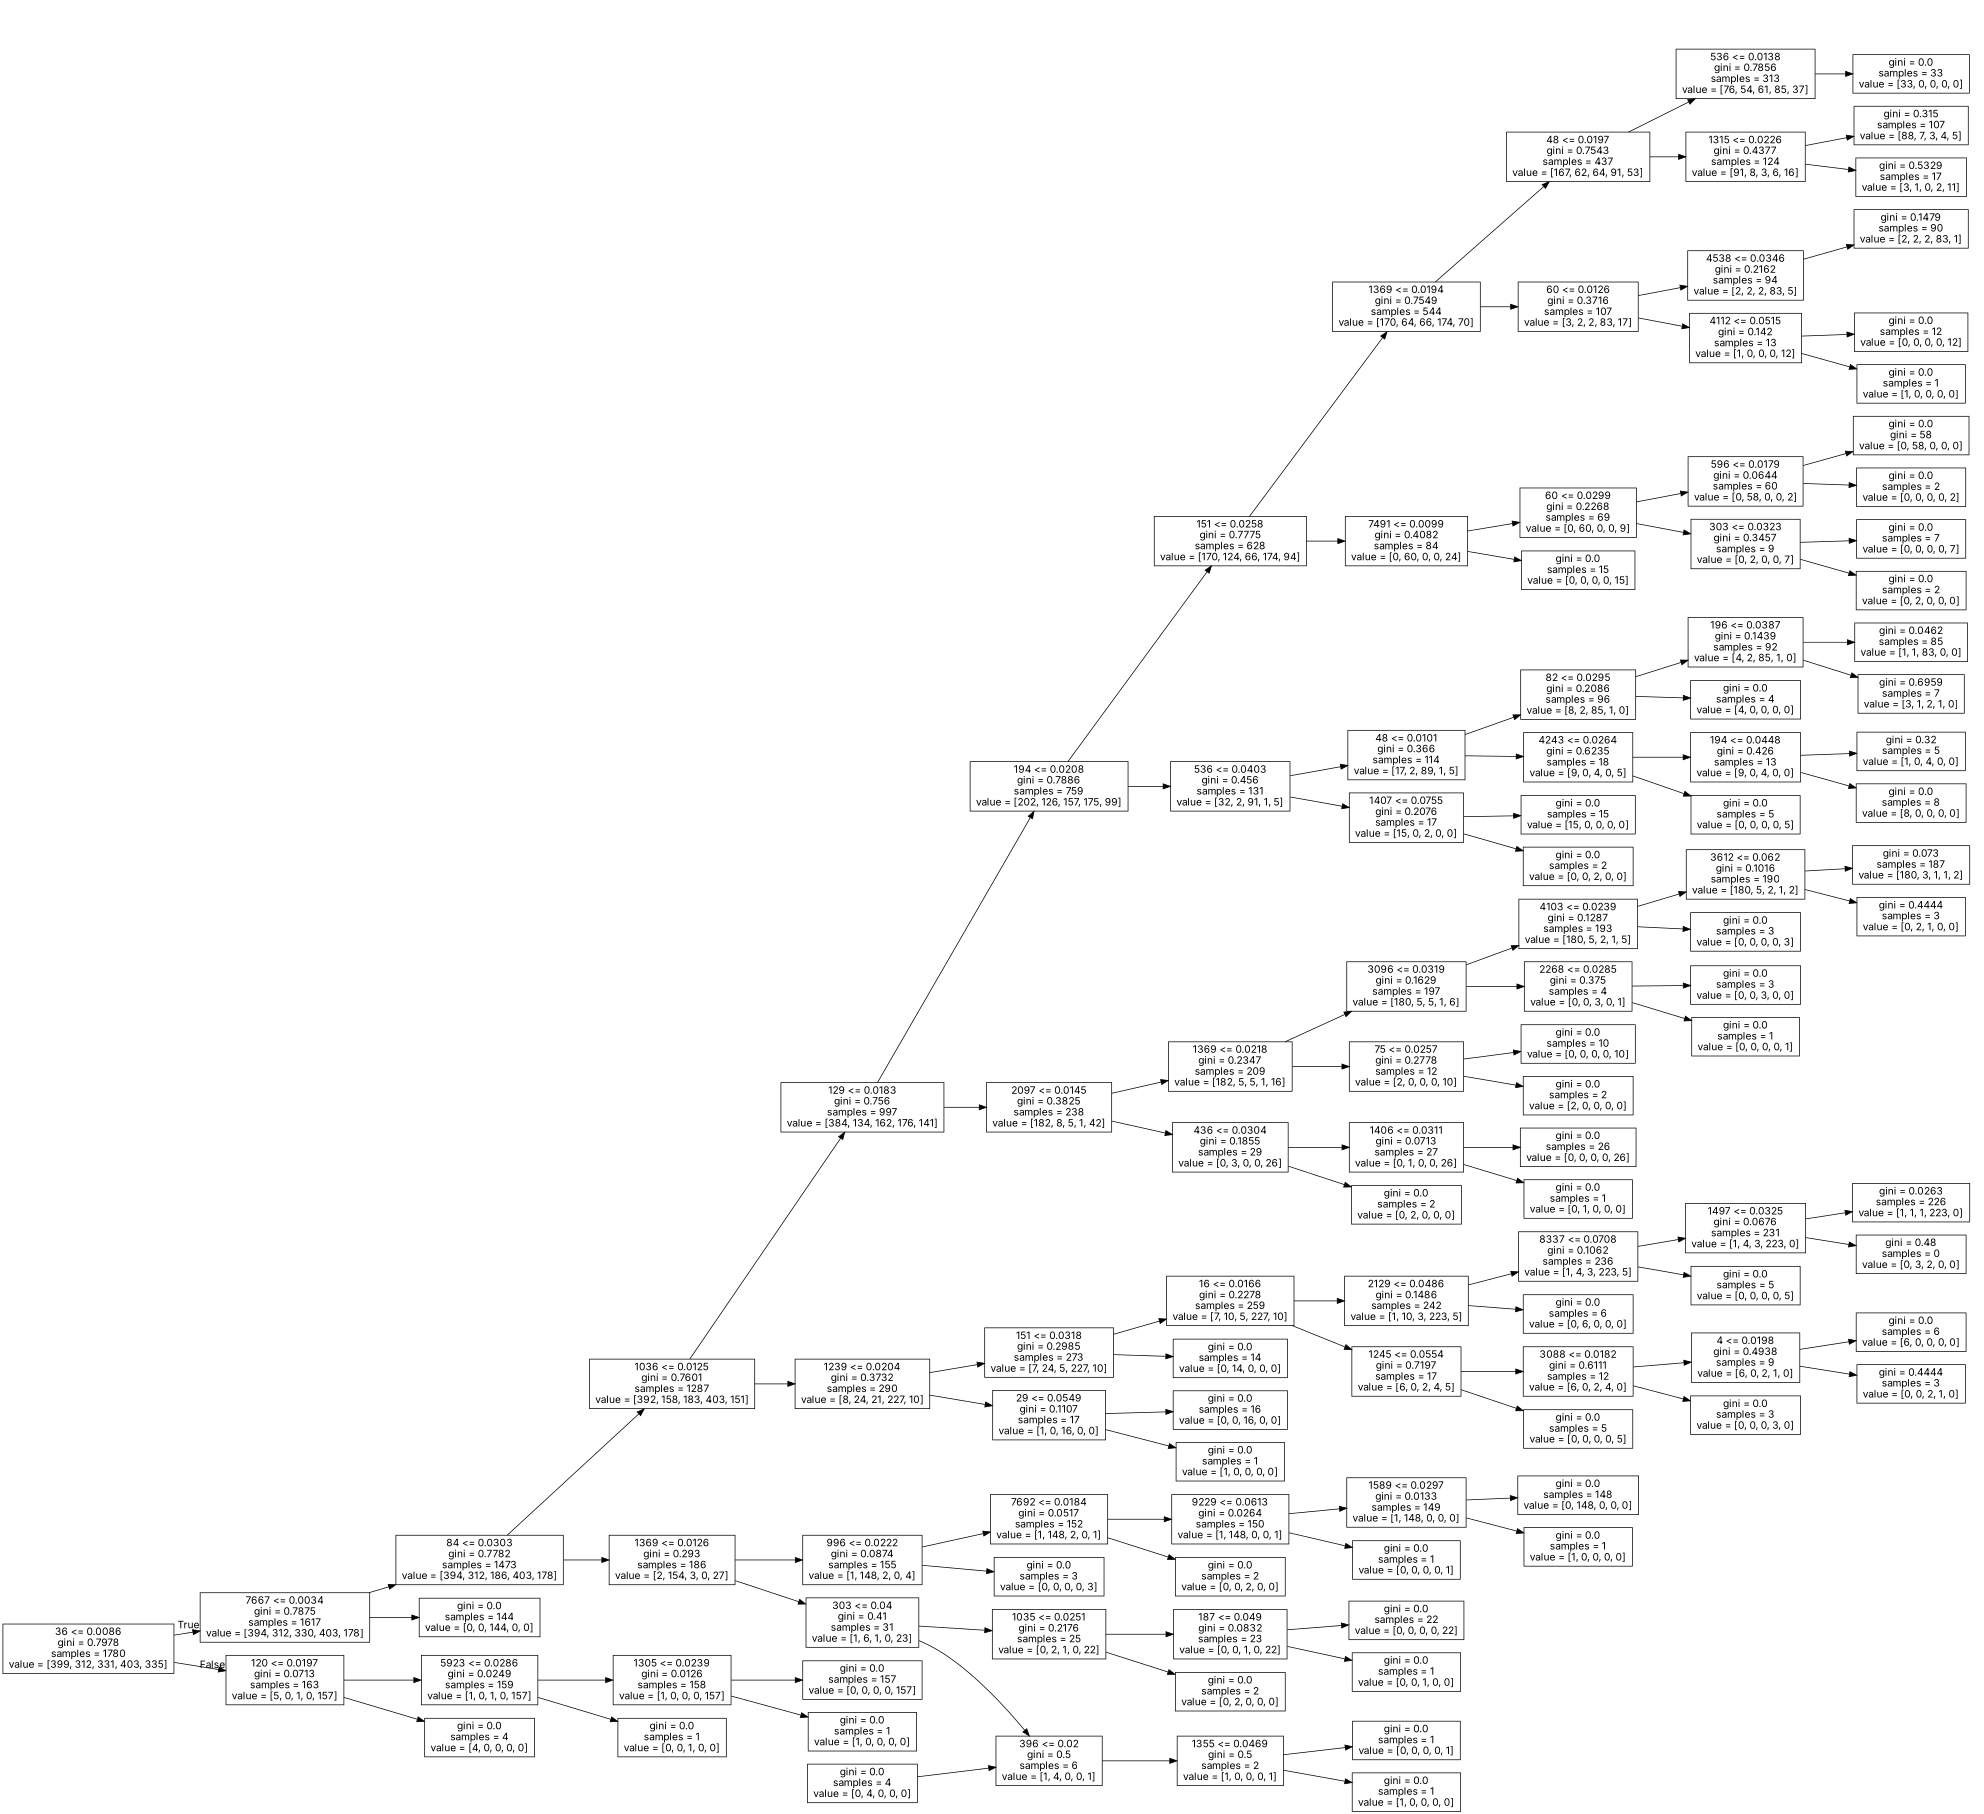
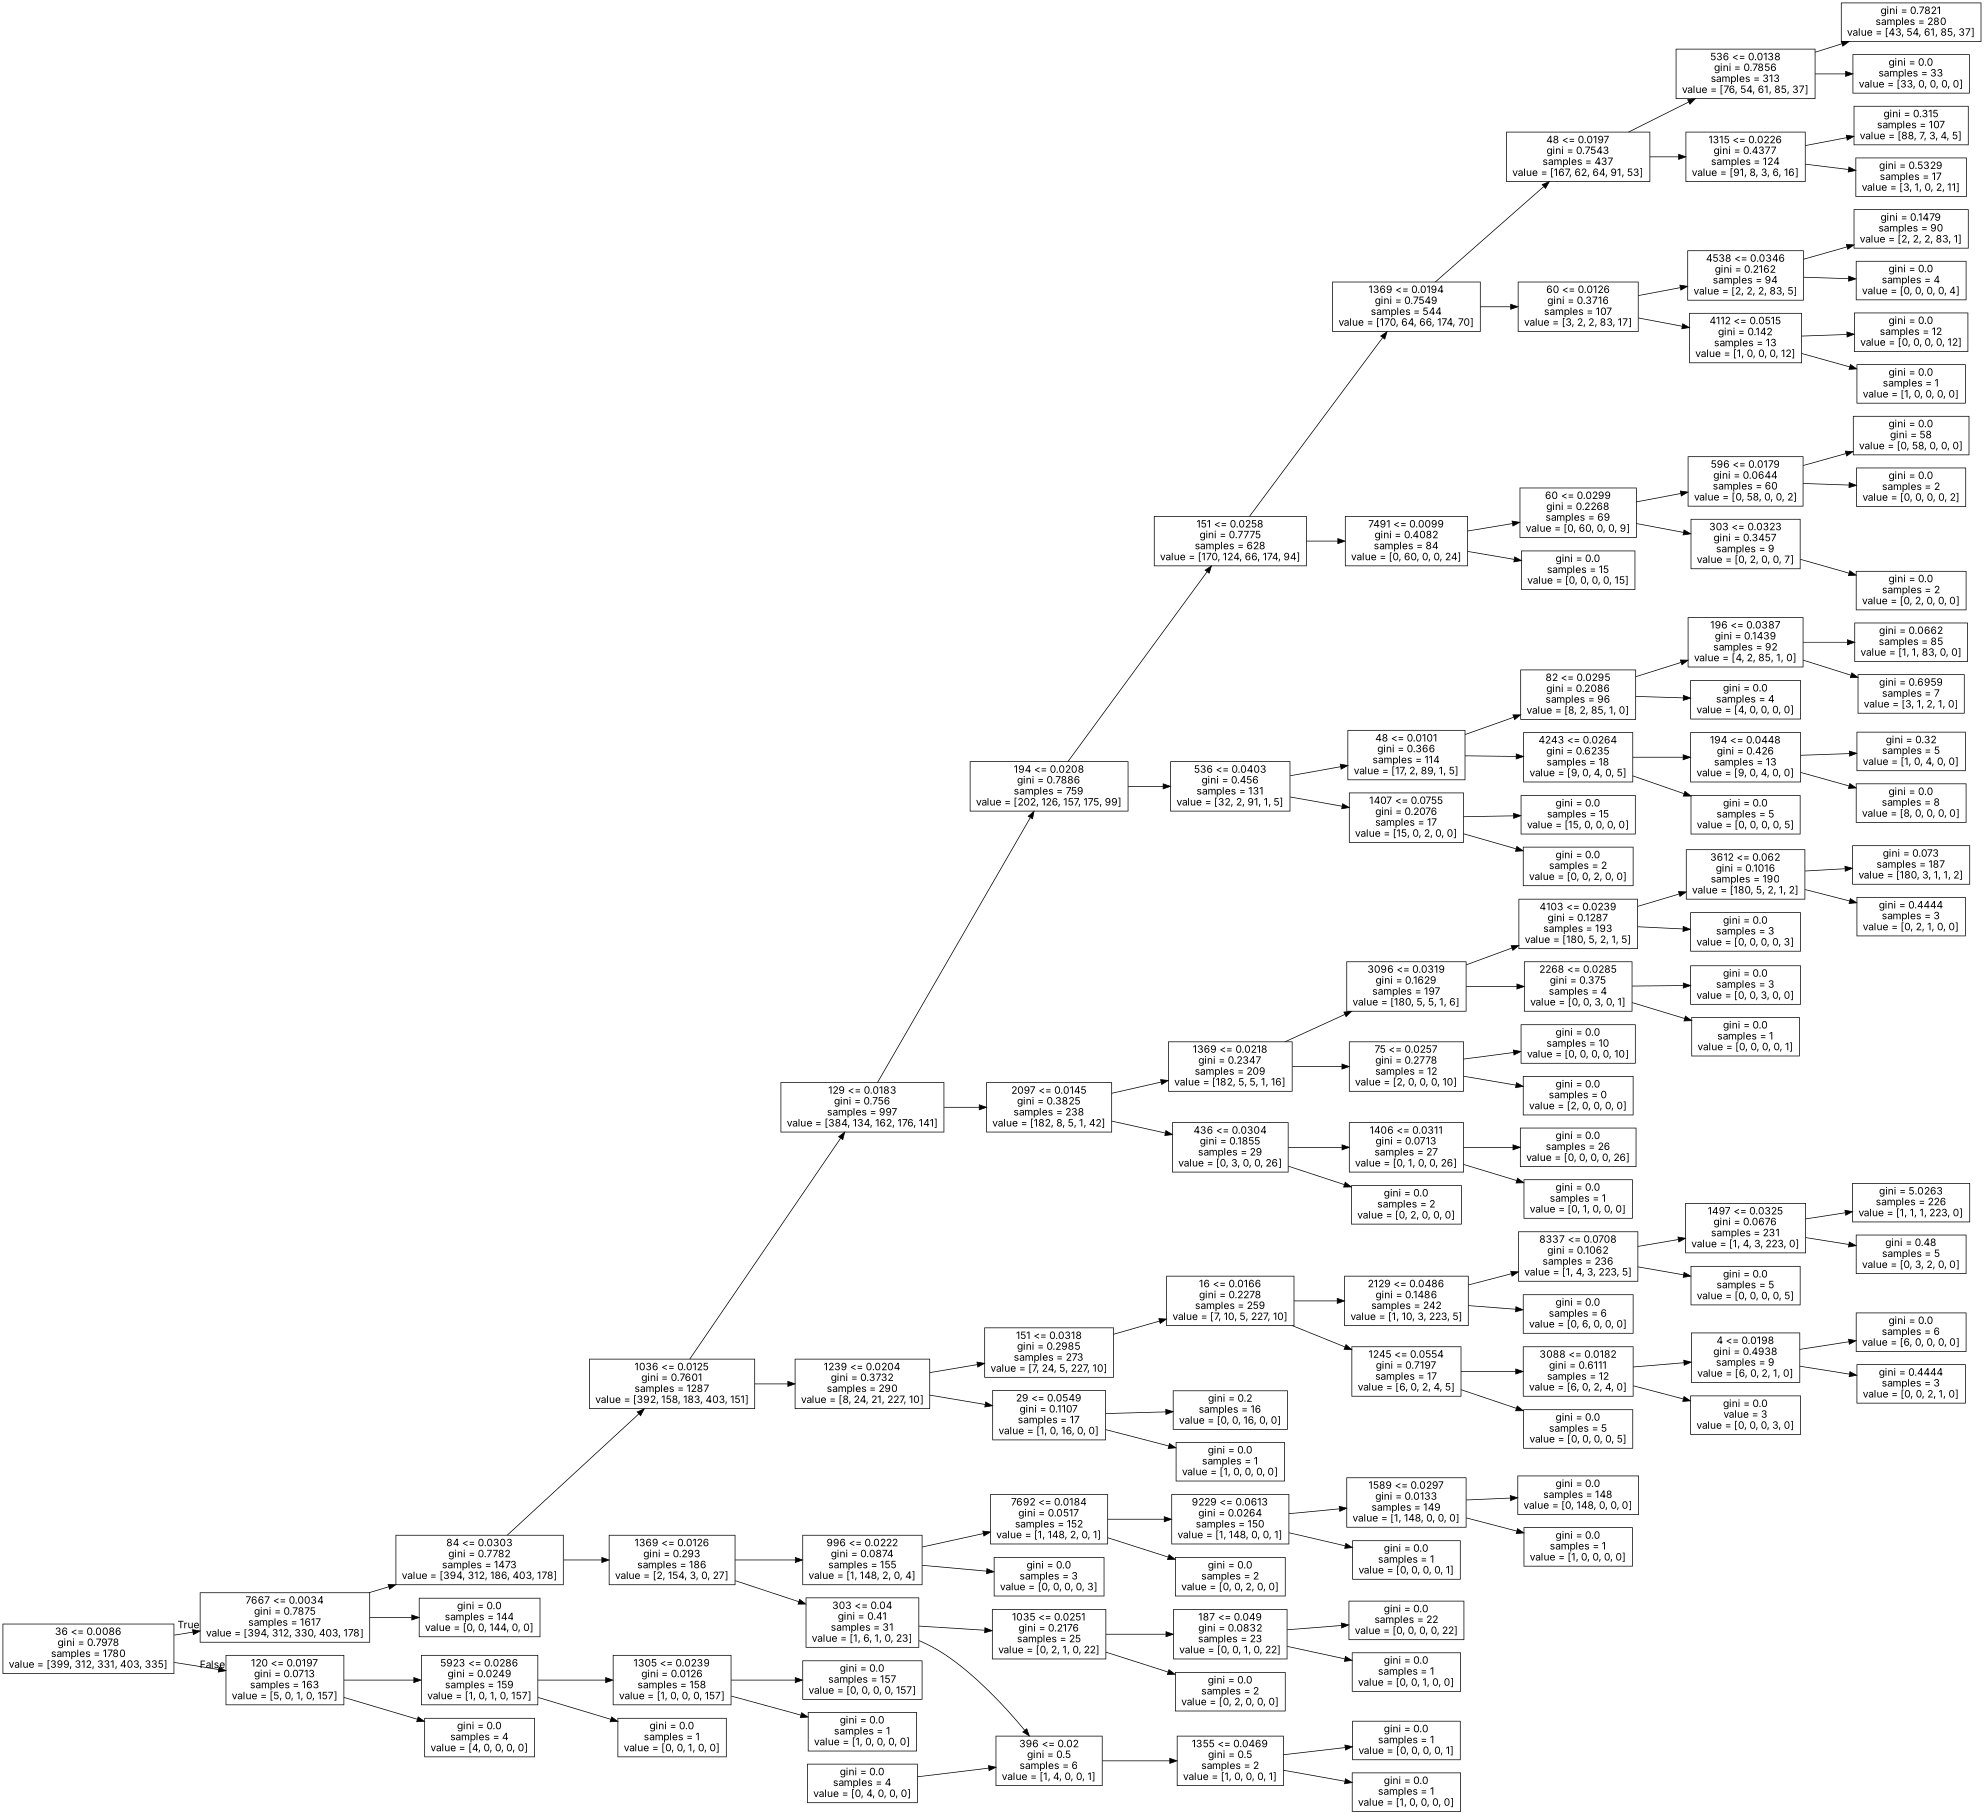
node "gini = 0.7821 samples = 280 value = [43, 54, 61, 85, 37]": added
node "gini = 0.0 samples = 4 value = [0, 0, 0, 0, 4]": added
node "gini = 0.0 samples = 7 value = [0, 0, 0, 0, 7]": removed
node "gini = 0.0462 samples = 85 value = [1, 1, 83, 0, 0]": label "gini = 0.0462 samples = 85 value = [1, 1, 83, 0, 0]" -> "gini = 0.0662 samples = 85 value = [1, 1, 83, 0, 0]"
node "gini = 0.0 samples = 2 value = [2, 0, 0, 0, 0]": label "gini = 0.0 samples = 2 value = [2, 0, 0, 0, 0]" -> "gini = 0.0 samples = 0 value = [2, 0, 0, 0, 0]"
node "gini = 0.0263 samples = 226 value = [1, 1, 1, 223, 0]": label "gini = 0.0263 samples = 226 value = [1, 1, 1, 223, 0]" -> "gini = 5.0263 samples = 226 value = [1, 1, 1, 223, 0]"
node "gini = 0.48 samples = 0 value = [0, 3, 2, 0, 0]": label "gini = 0.48 samples = 0 value = [0, 3, 2, 0, 0]" -> "gini = 0.48 samples = 5 value = [0, 3, 2, 0, 0]"
node "gini = 0.0 samples = 14 value = [0, 14, 0, 0, 0]": removed
node "gini = 0.0 samples = 16 value = [0, 0, 16, 0, 0]": label "gini = 0.0 samples = 16 value = [0, 0, 16, 0, 0]" -> "gini = 0.2 samples = 16 value = [0, 0, 16, 0, 0]"
node "gini = 0.0 samples = 3 value = [0, 0, 0, 3, 0]": label "gini = 0.0 samples = 3 value = [0, 0, 0, 3, 0]" -> "gini = 0.0 value = 3 value = [0, 0, 0, 3, 0]"
